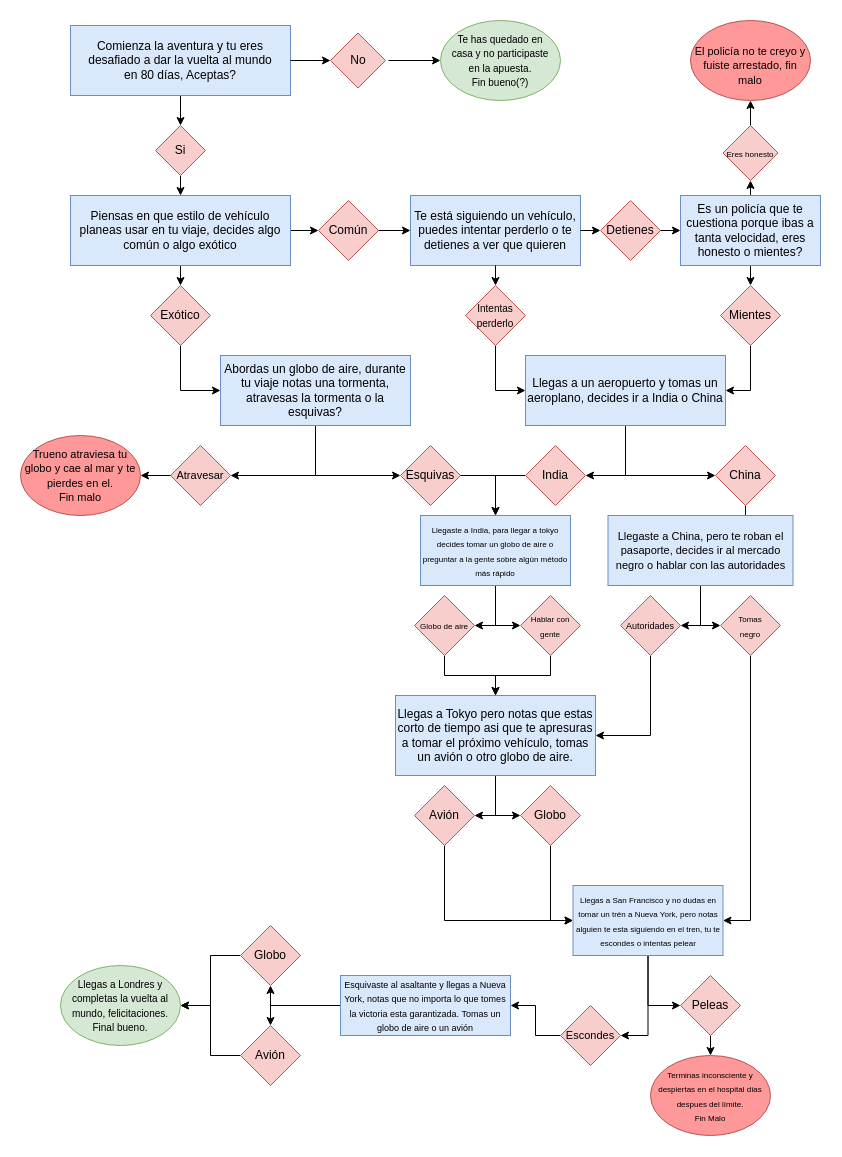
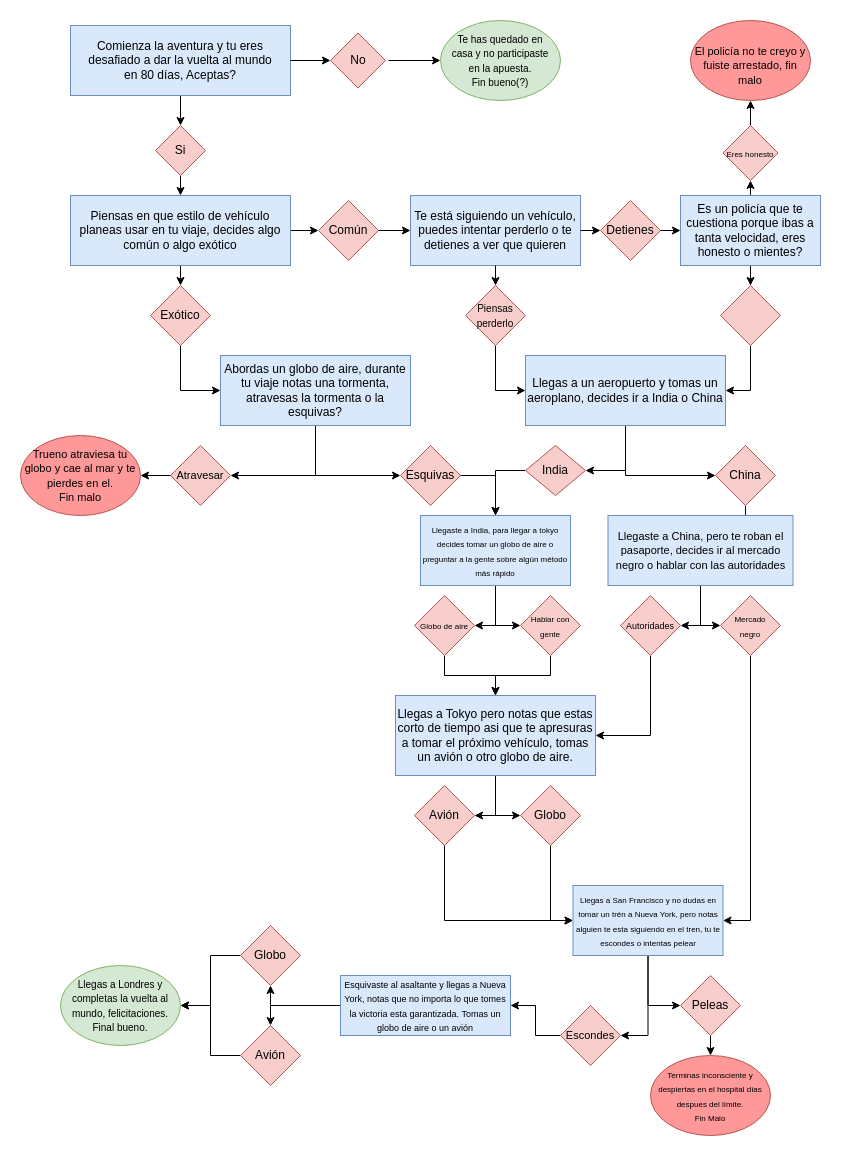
node "Intentas perderlo": label "Intentas perderlo" -> "Piensas perderlo"
node "Mientes": removed
node "India": size 60x60 -> 60x50
node "Tomas negro": label "Tomas negro" -> "Mercado negro"
